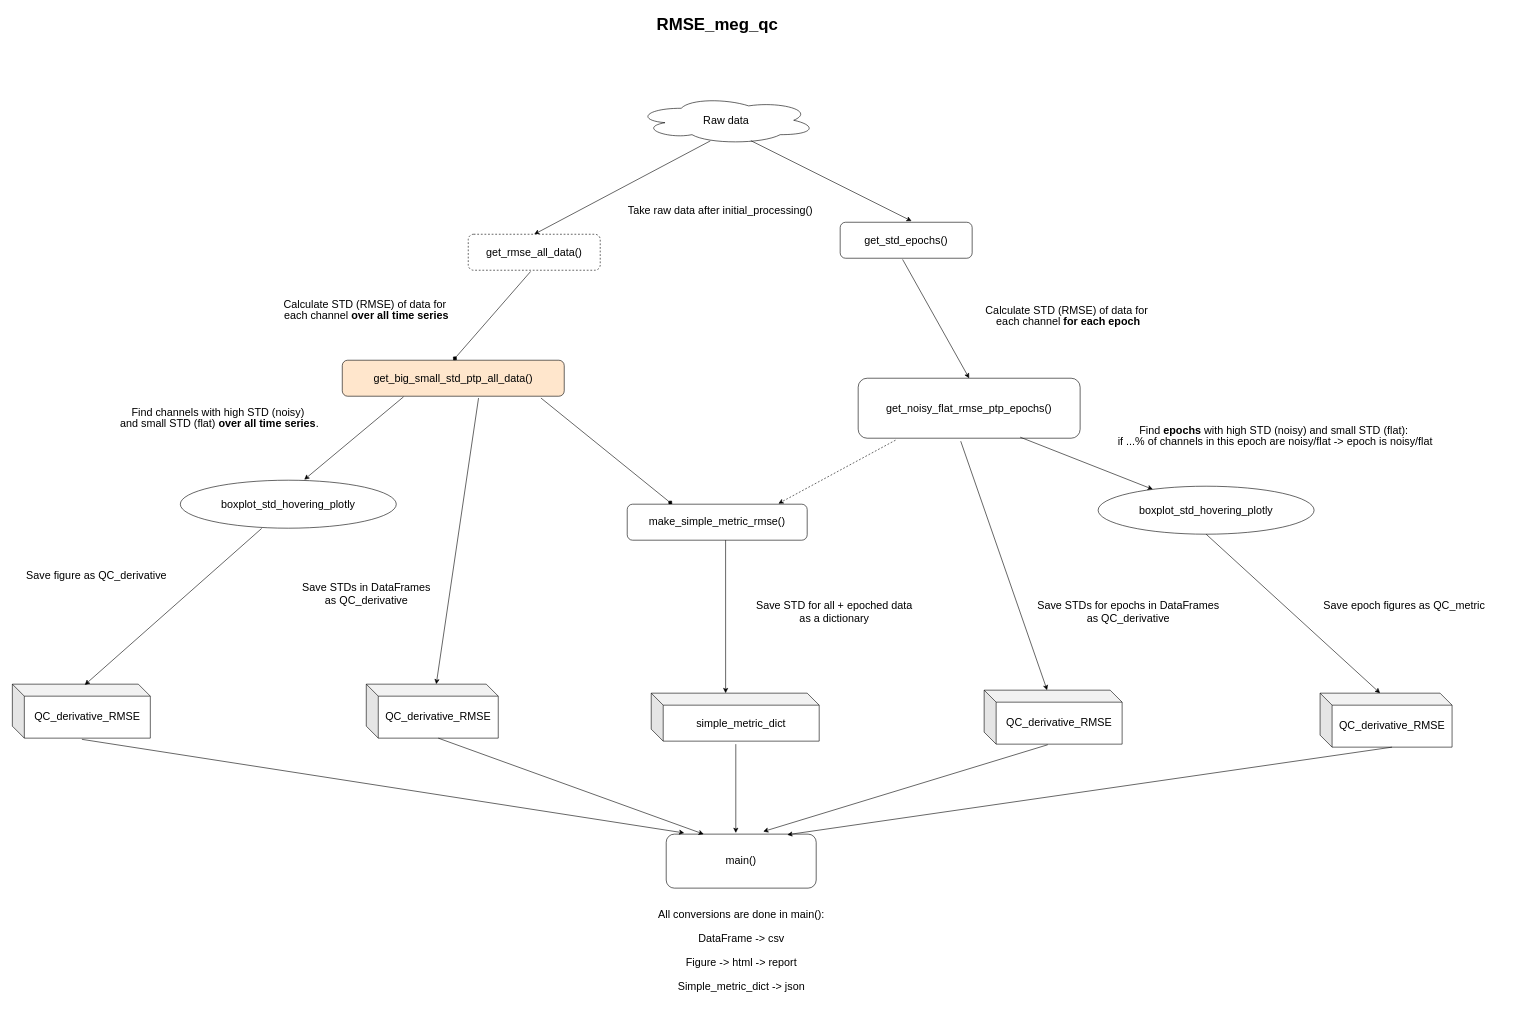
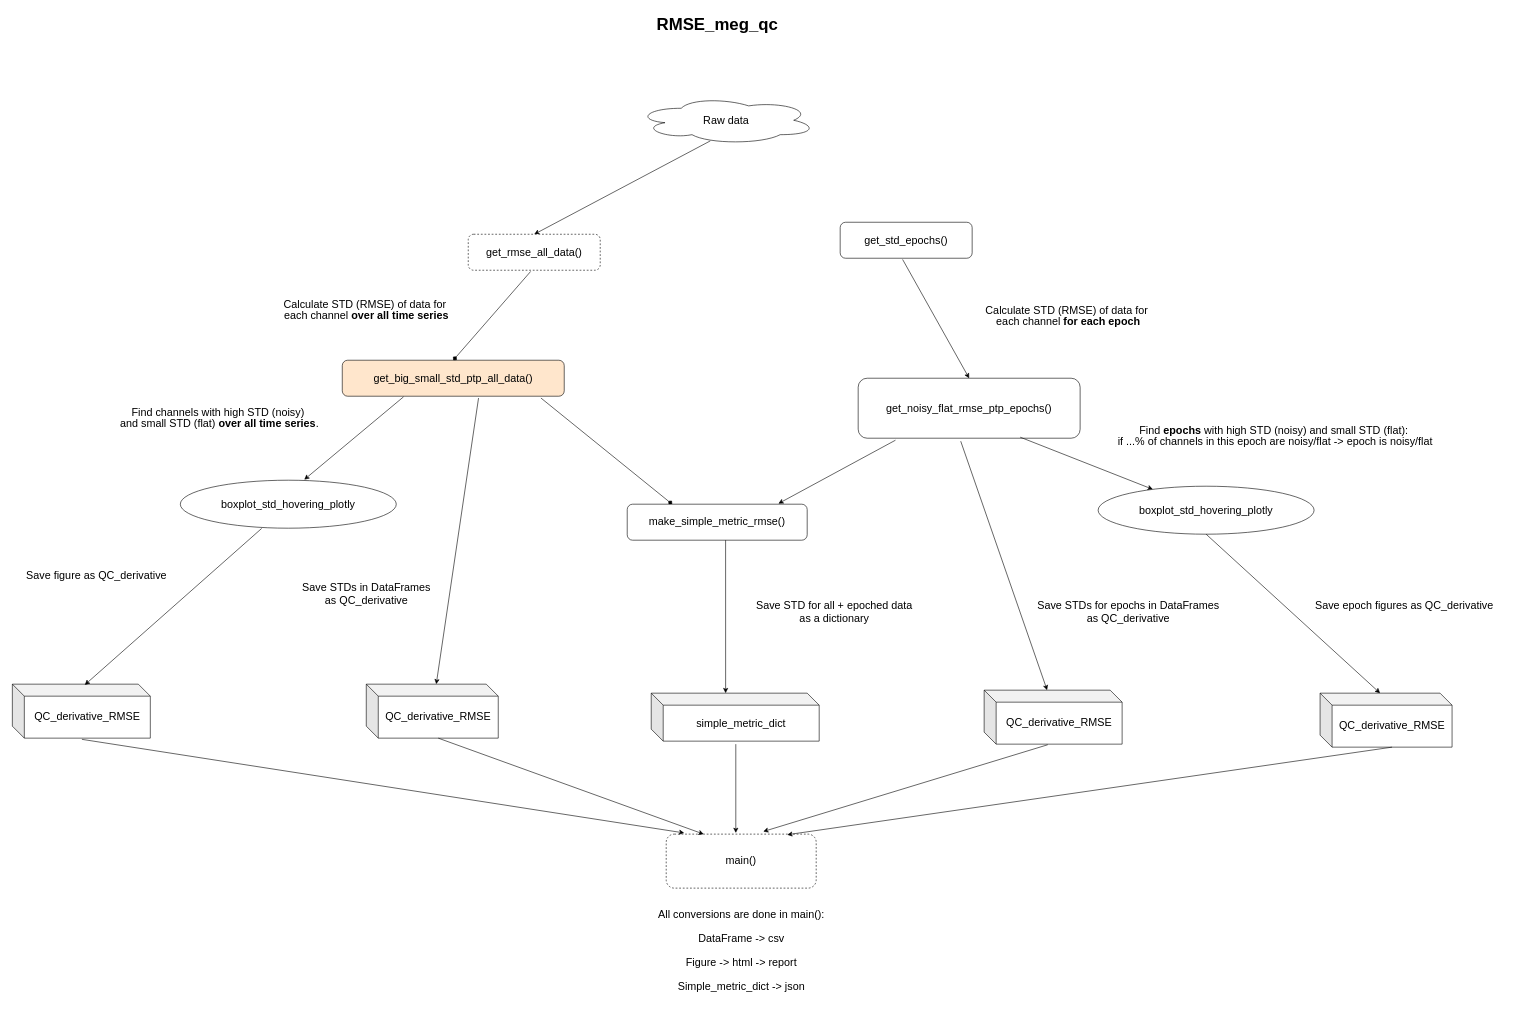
edge "Raw data" -> "get_std_epochs()": removed
node "Take raw data after initial_processing()": removed
edge "get_noisy_flat_rmse_ptp_epochs()" -> "make_simple_metric_rmse()": style dashed -> solid
node "Save epoch figures as QC_metric": label "Save epoch figures as QC_metric" -> "Save epoch figures as QC_derivative"
node "main()": style solid -> dashed
